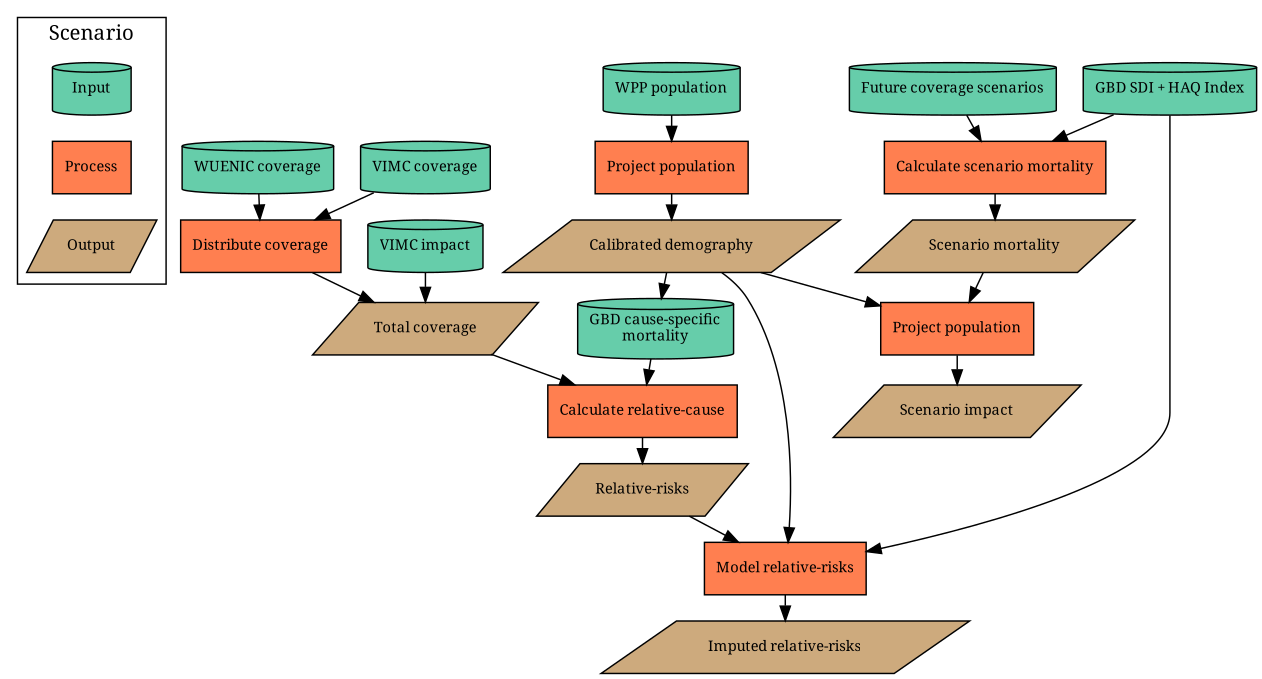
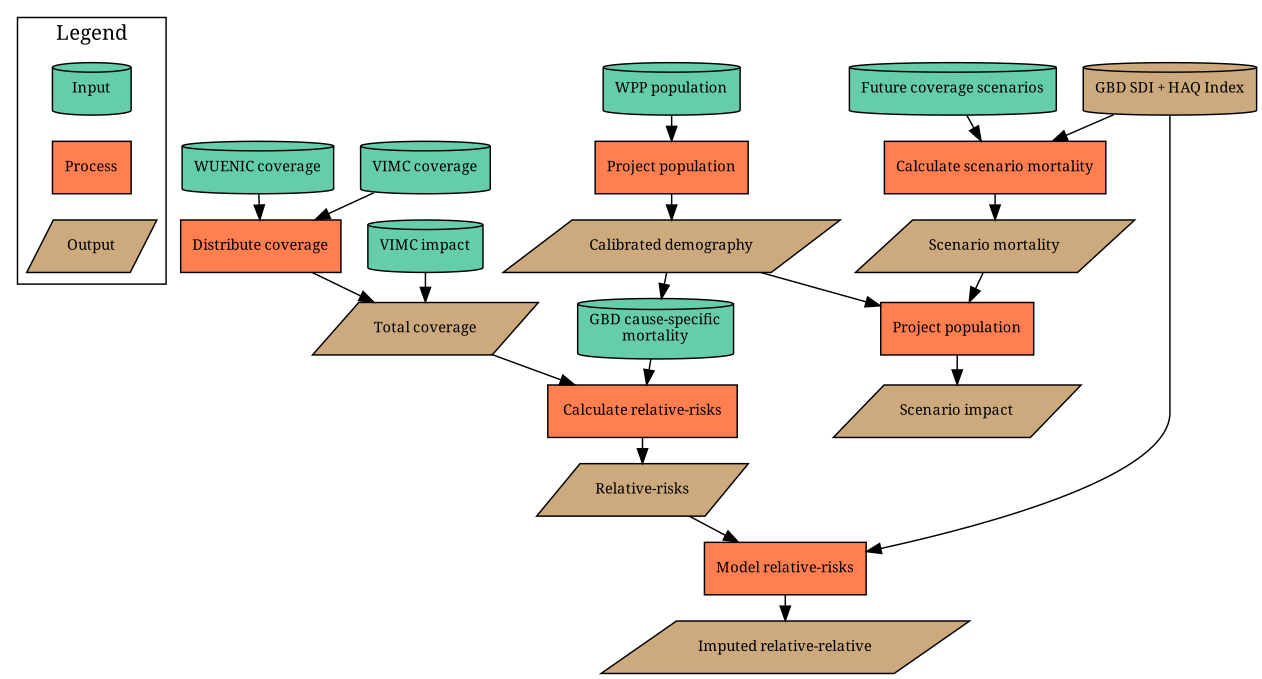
cluster "Scenario": label "Scenario" -> "Legend"
node "GBD SDI + HAQ Index": fillcolor aquamarine3 -> burlywood3
edge "Calibrated demography" -> "Model relative-risks": removed
node "Calculate relative-cause": label "Calculate relative-cause" -> "Calculate relative-risks"
node "Imputed relative-risks": label "Imputed relative-risks" -> "Imputed relative-relative"
